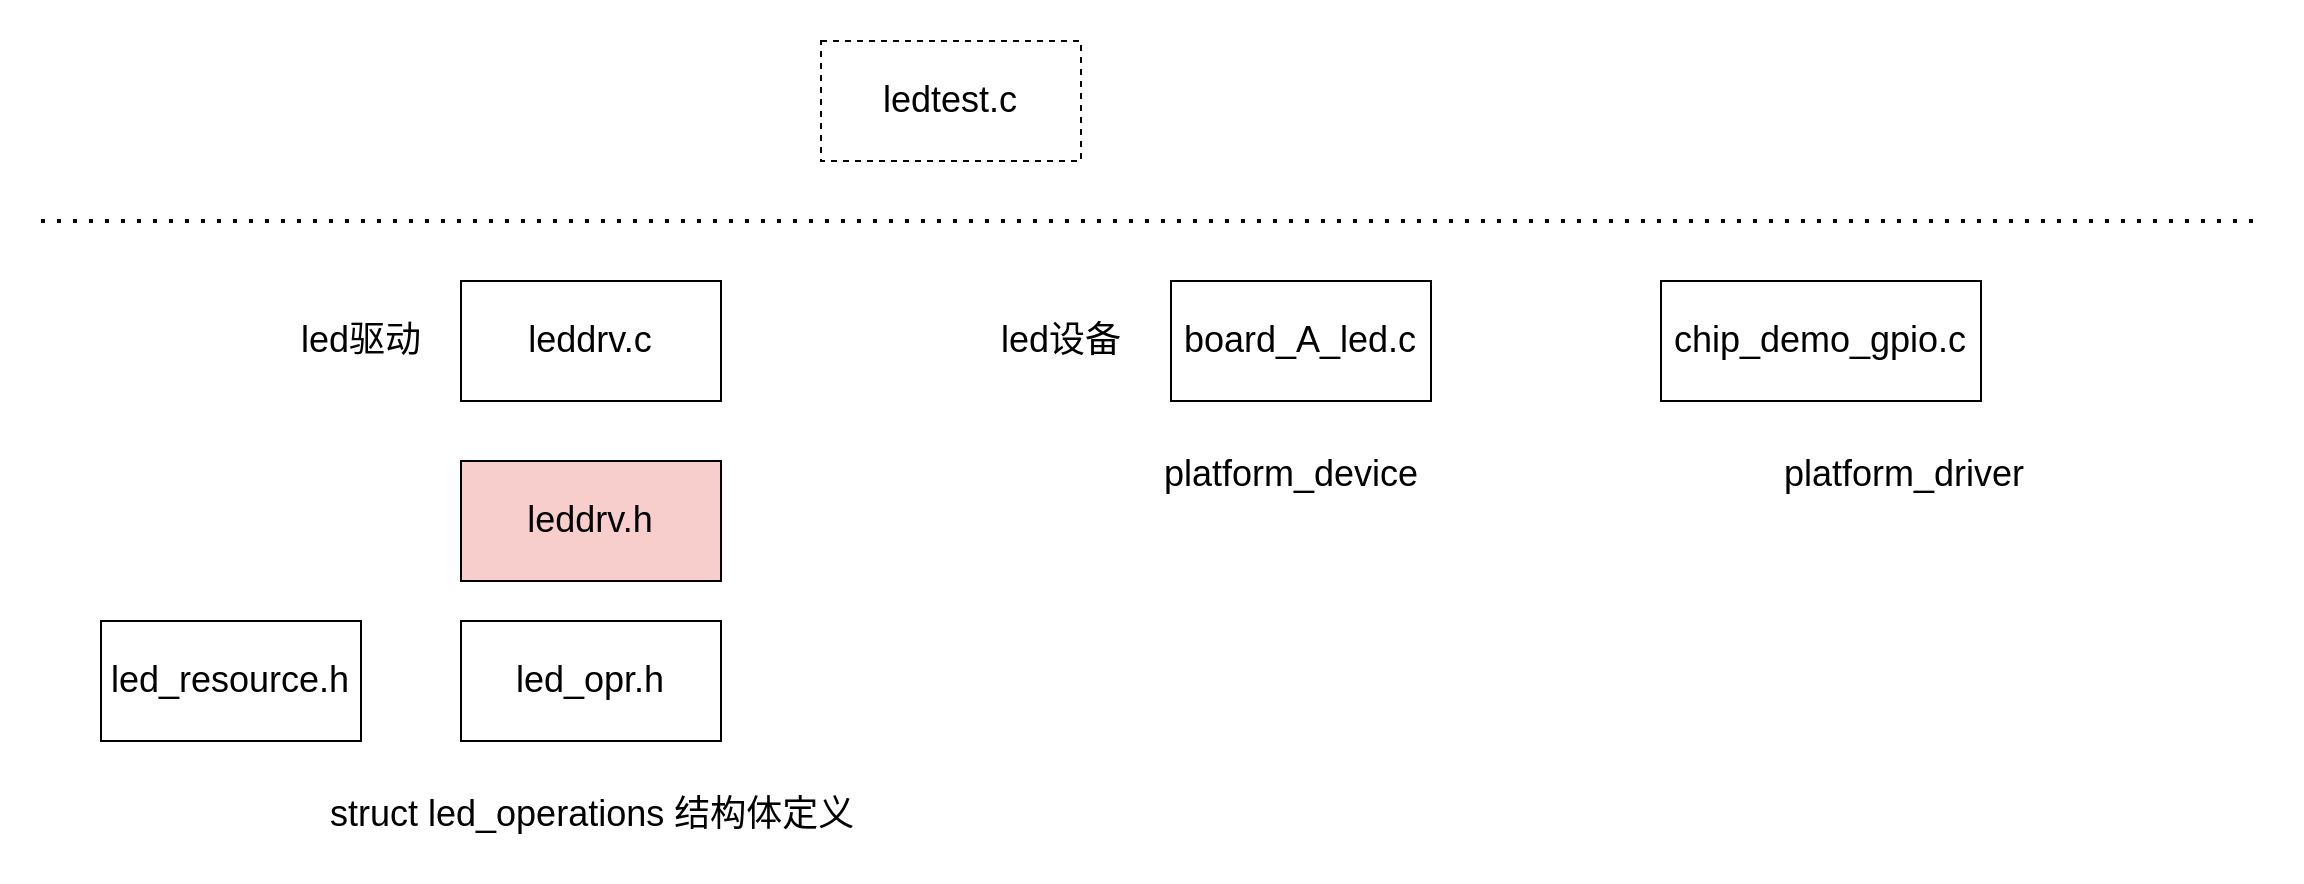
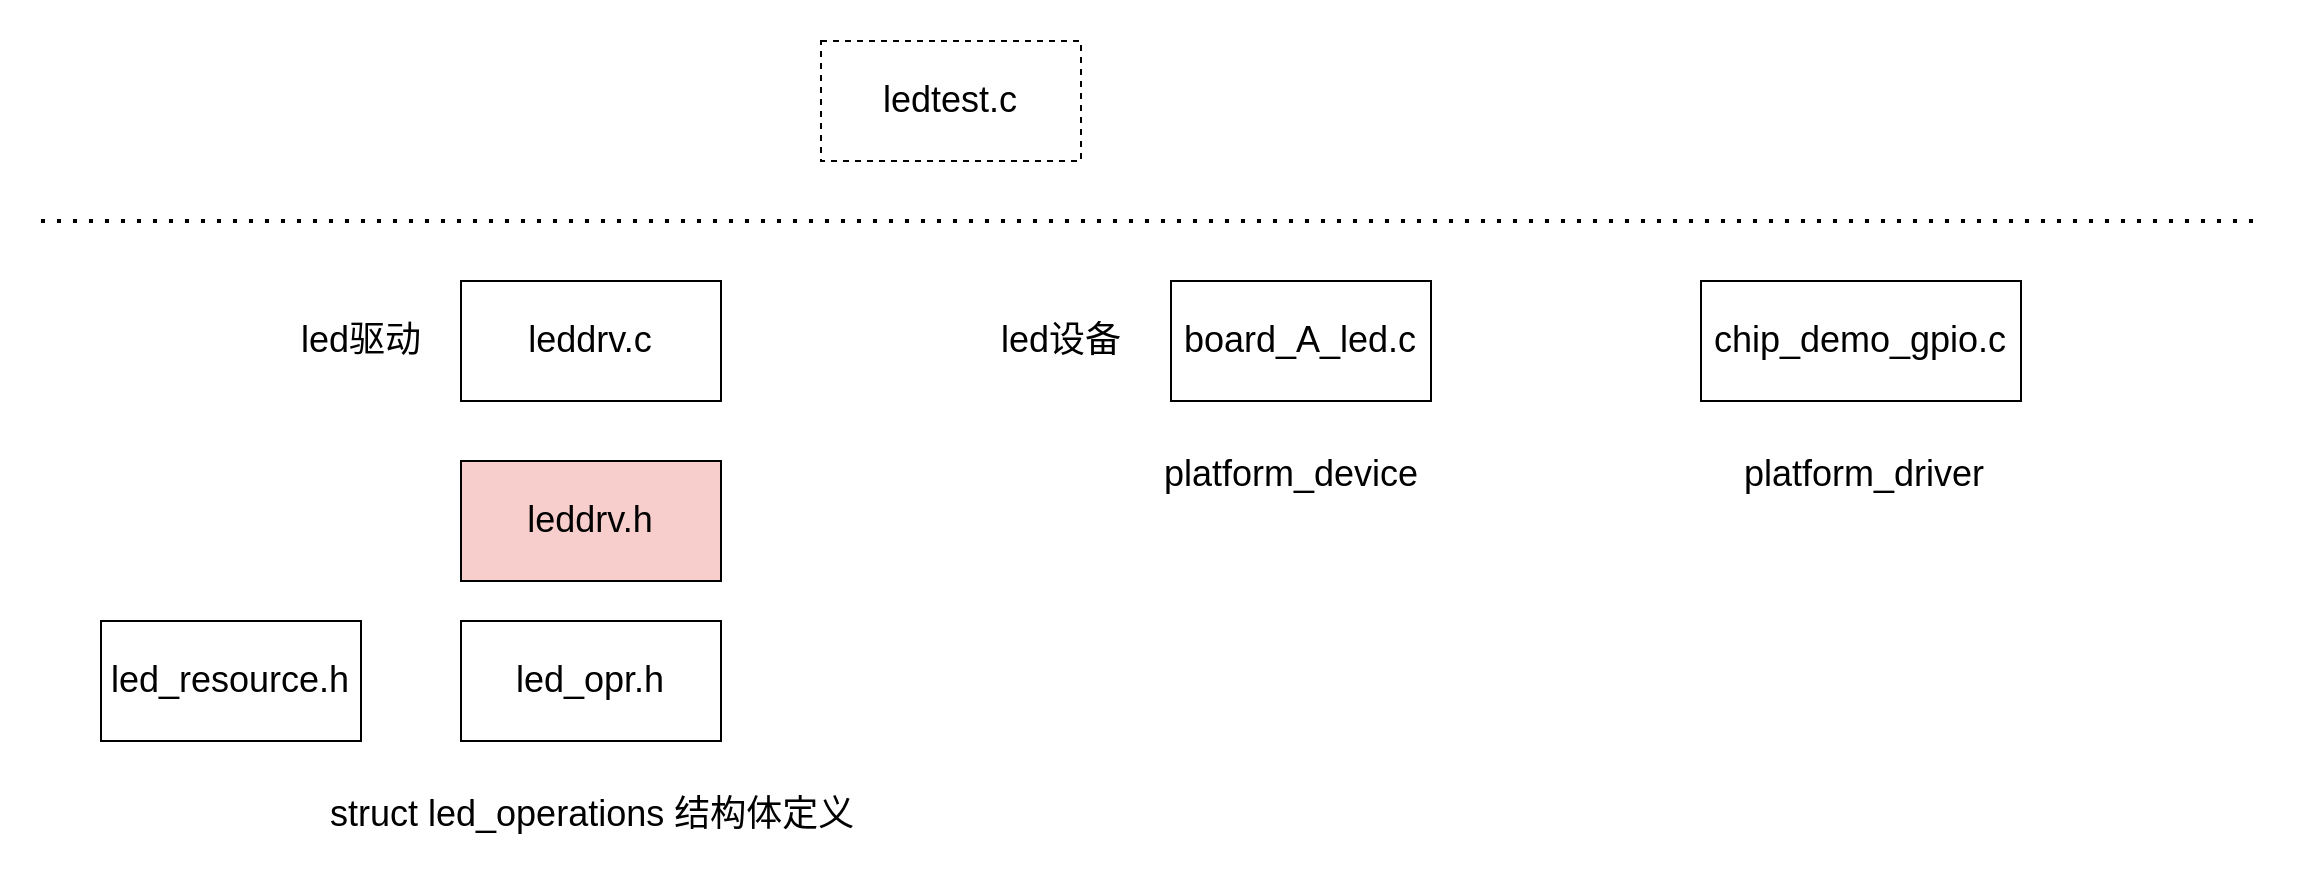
node "chip_demo_gpio.c": moved (1821, 341) -> (1861, 341)
node "platform_driver": moved (1911, 481) -> (1871, 481)
